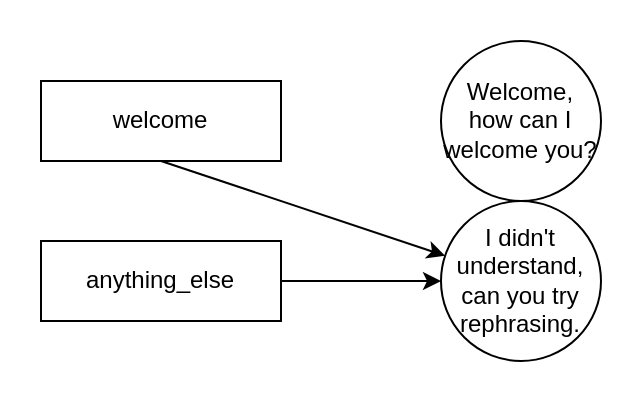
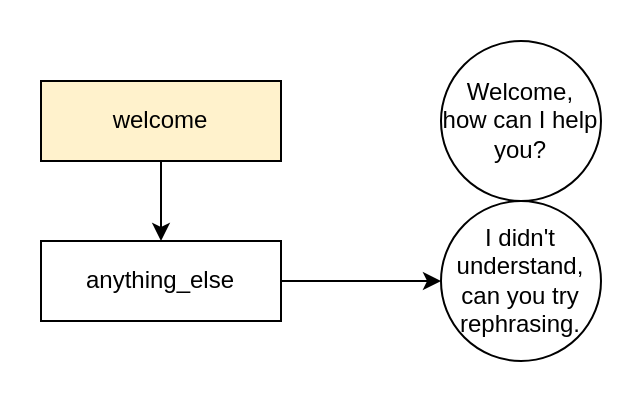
node "welcome": fillcolor #ffffff -> #fff2cc
node "Welcome, how can I welcome you?": label "Welcome, how can I welcome you?" -> "Welcome, how can I help you?"
edge "welcome" -> "I didn't understand, can you try rephrasing.": now "welcome" -> "anything_else"
